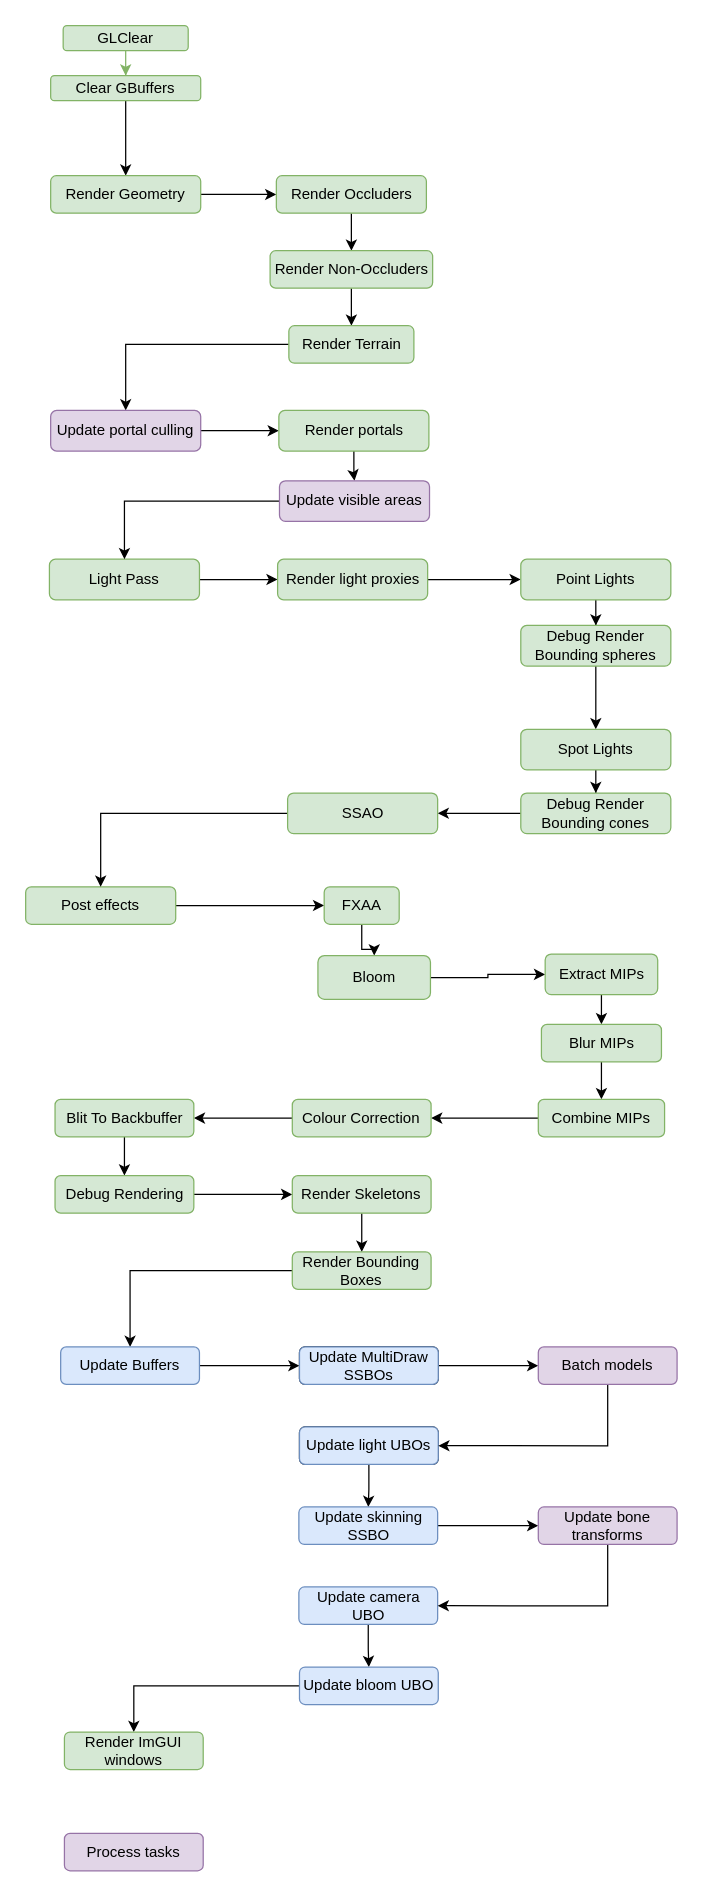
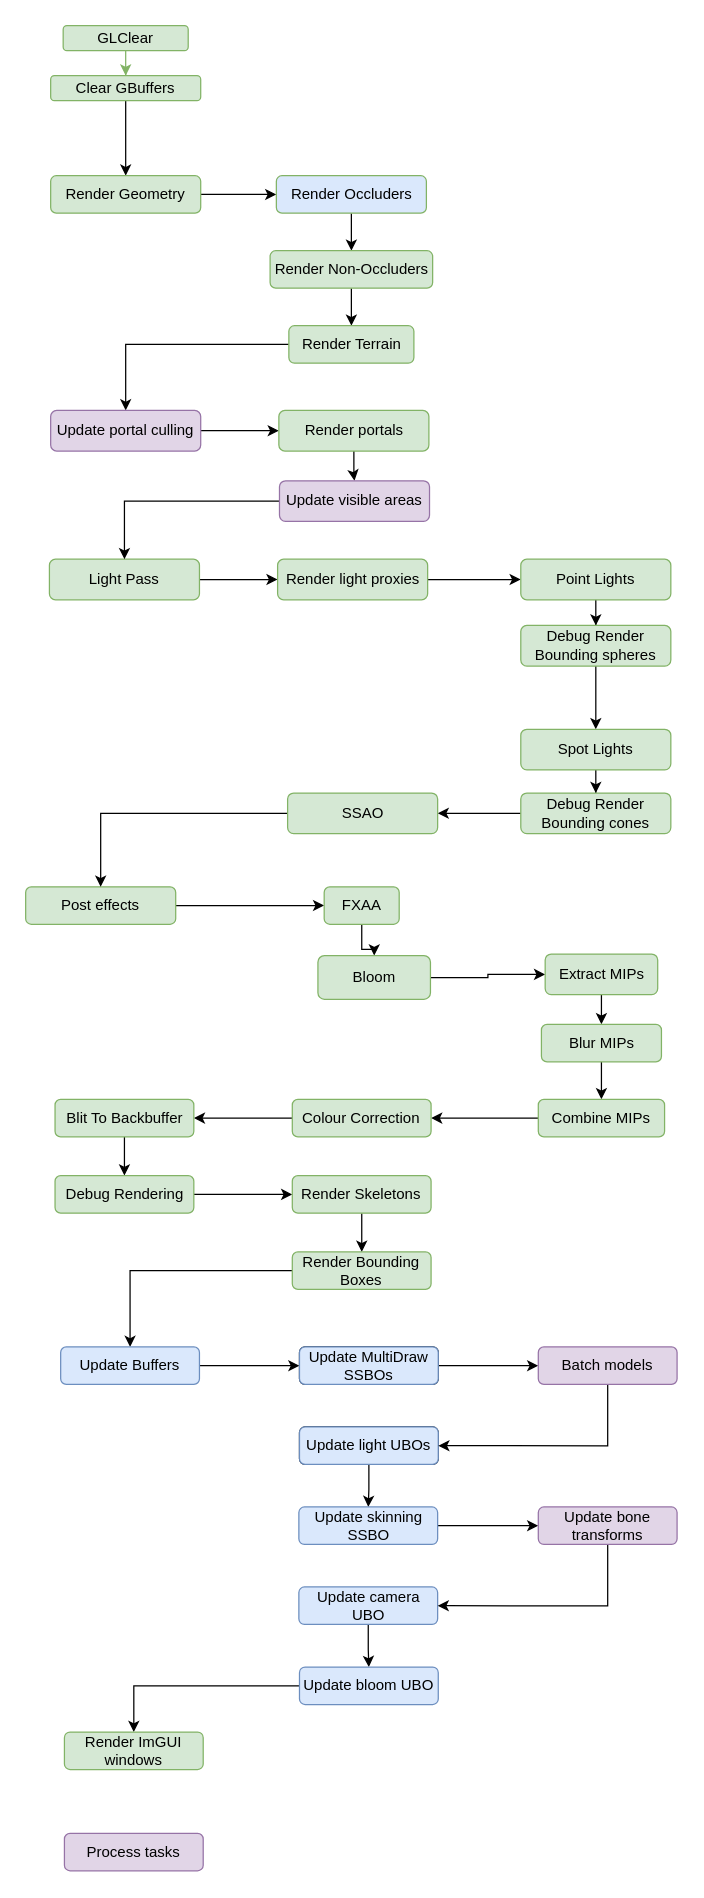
node "Render Occluders": fillcolor #d5e8d4 -> #dae8fc
